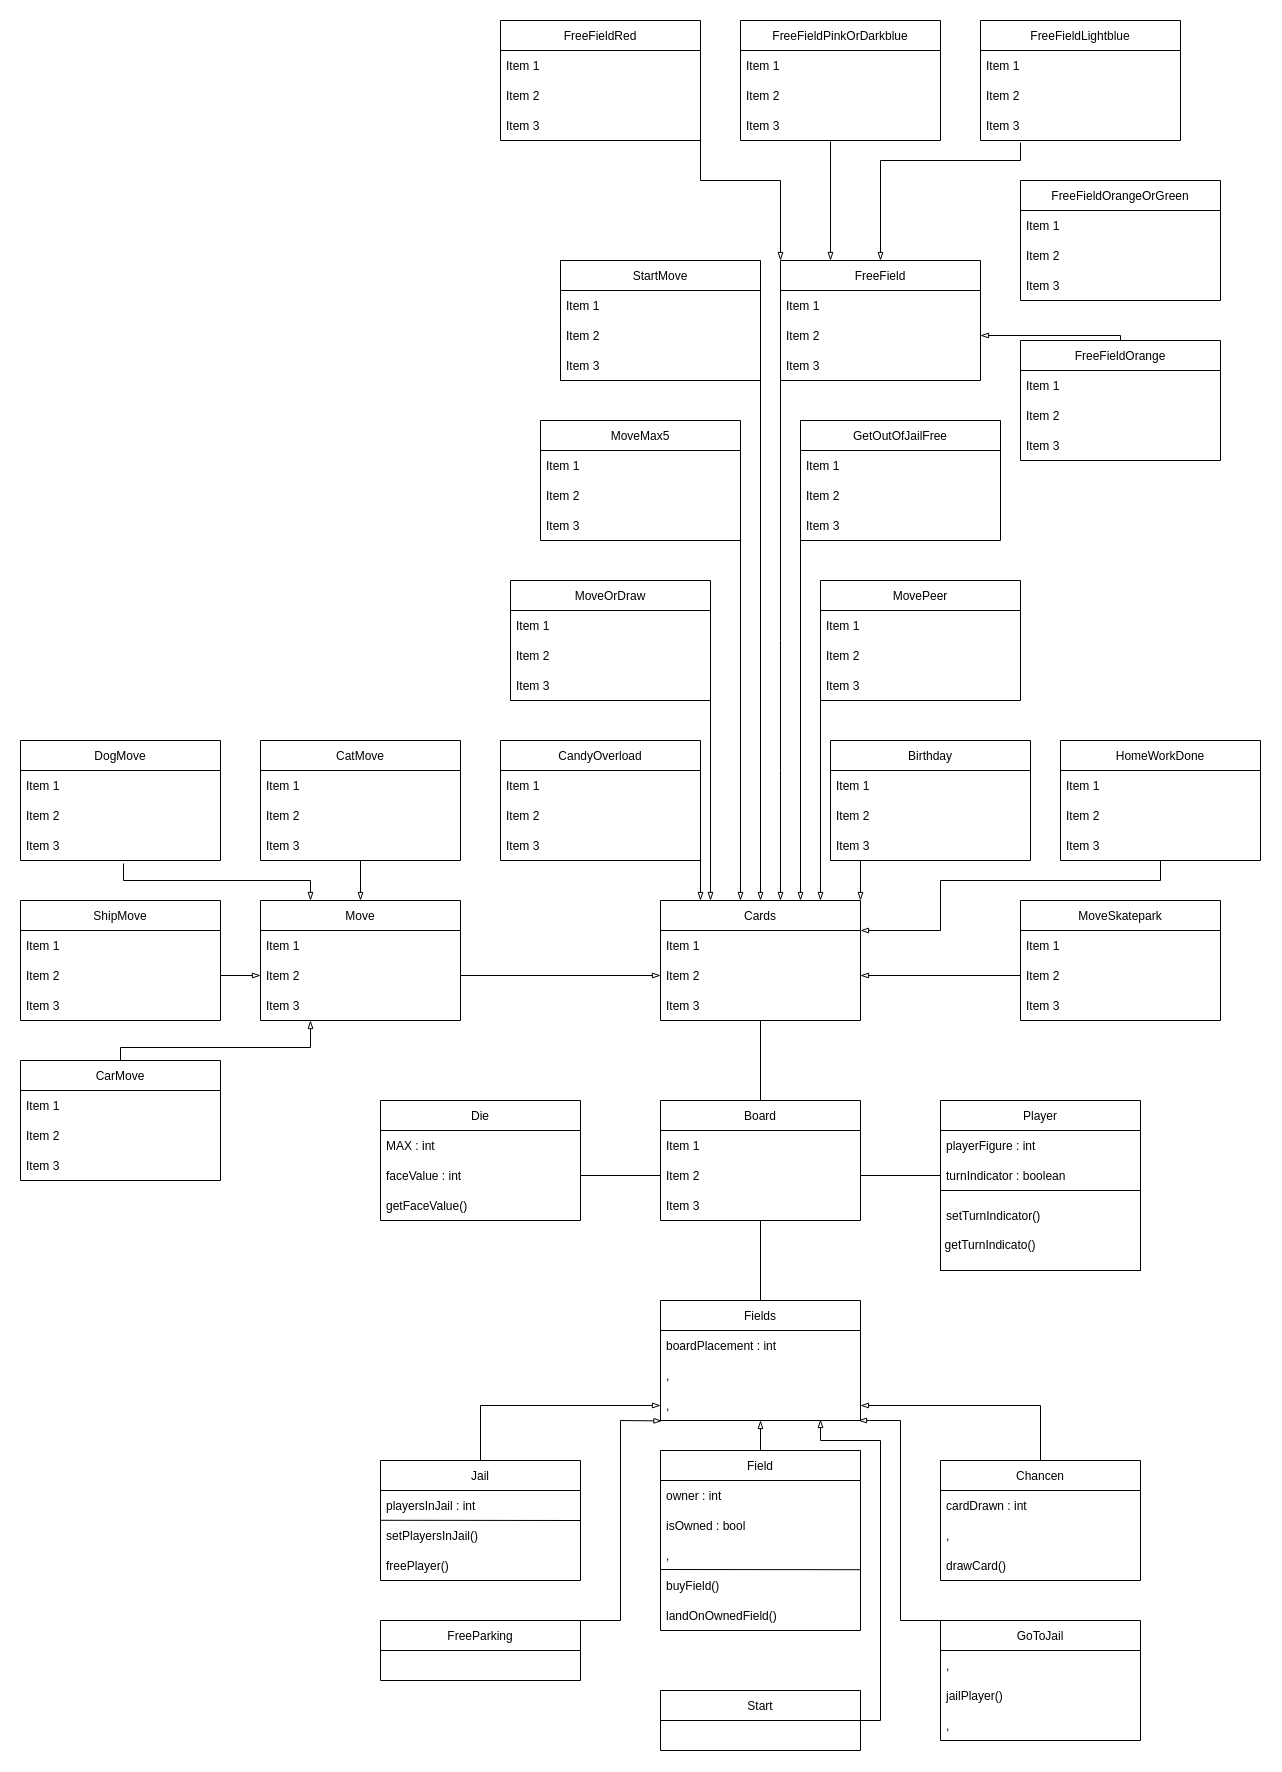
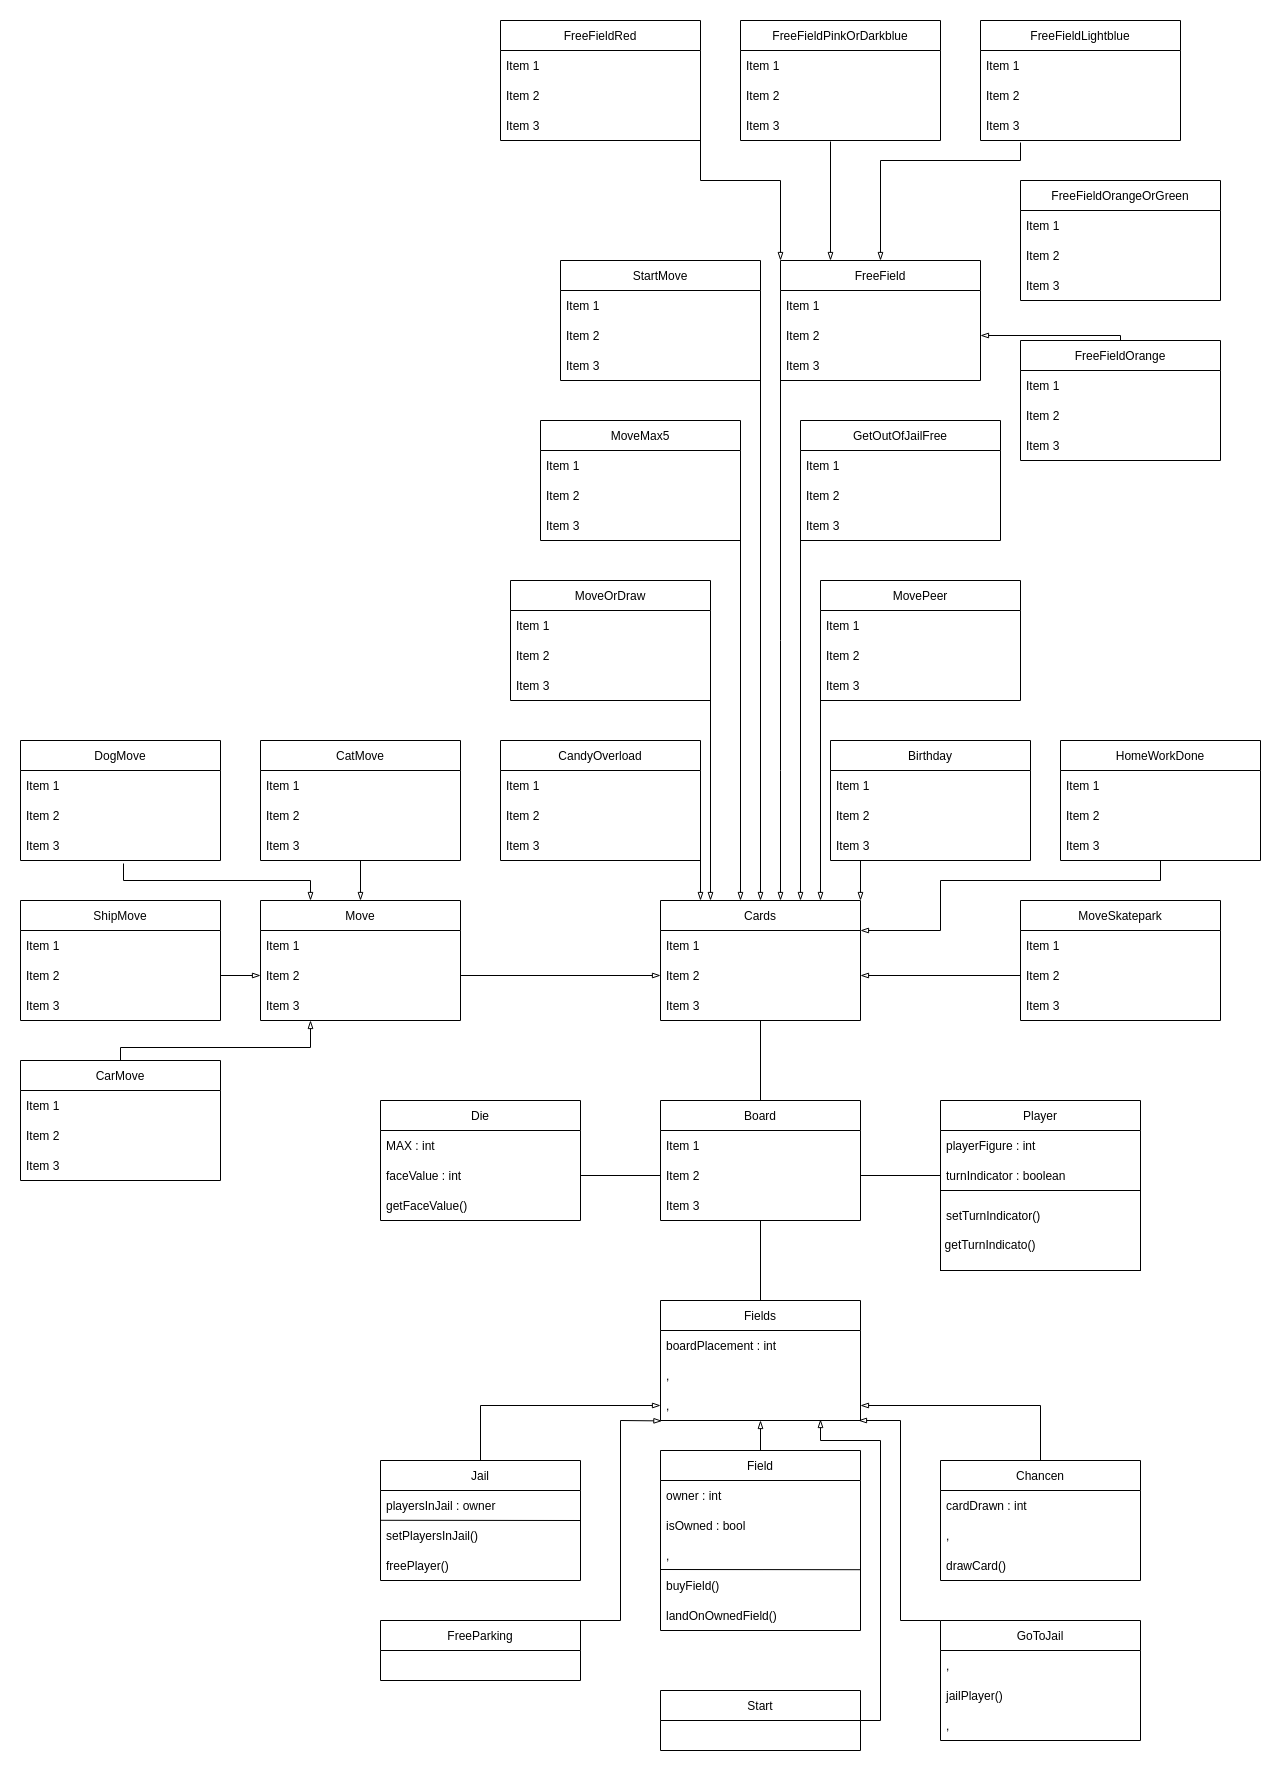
node "playersInJail : int": label "playersInJail : int" -> "playersInJail : owner"
